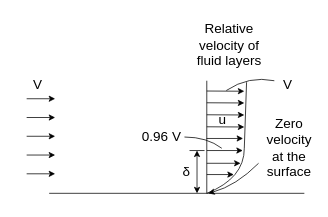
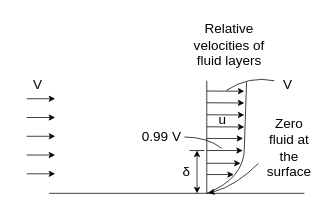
node "Relative velocity of fluid layers": label "Relative velocity of fluid layers" -> "Relative velocities of fluid layers"
node "0.96 V": label "0.96 V" -> "0.99 V"
node "Zero velocity at the surface": label "Zero velocity at the surface" -> "Zero fluid at the surface"
